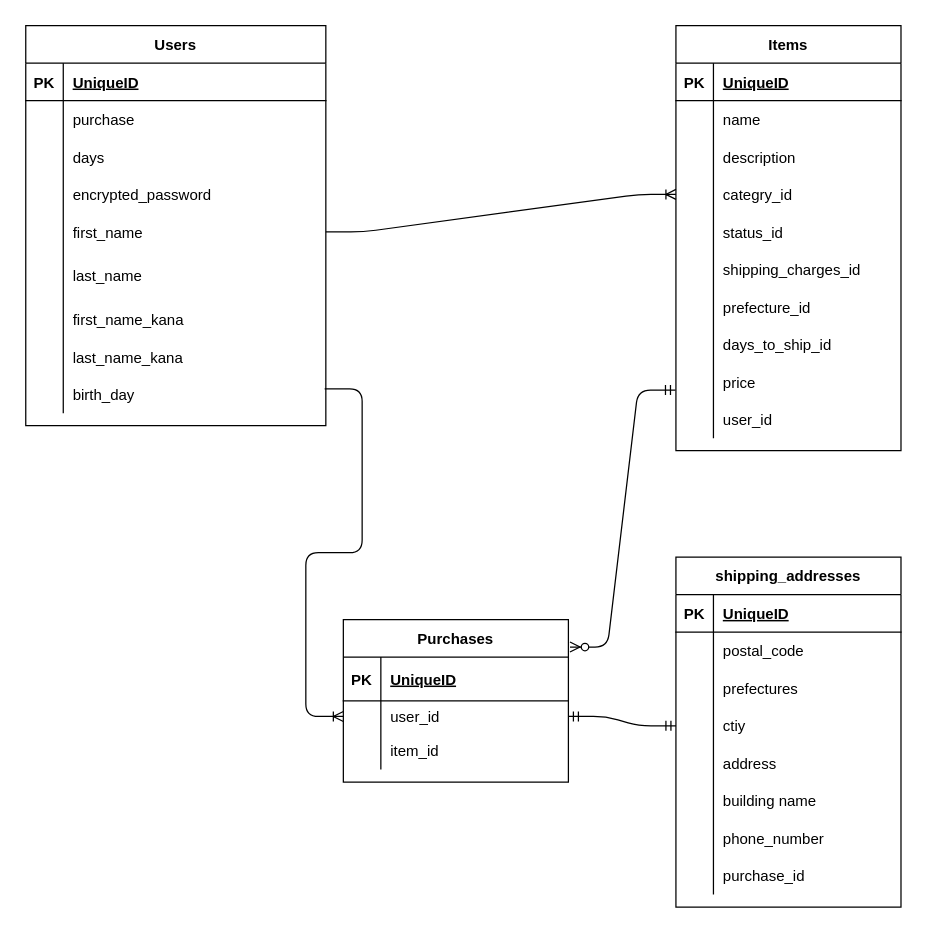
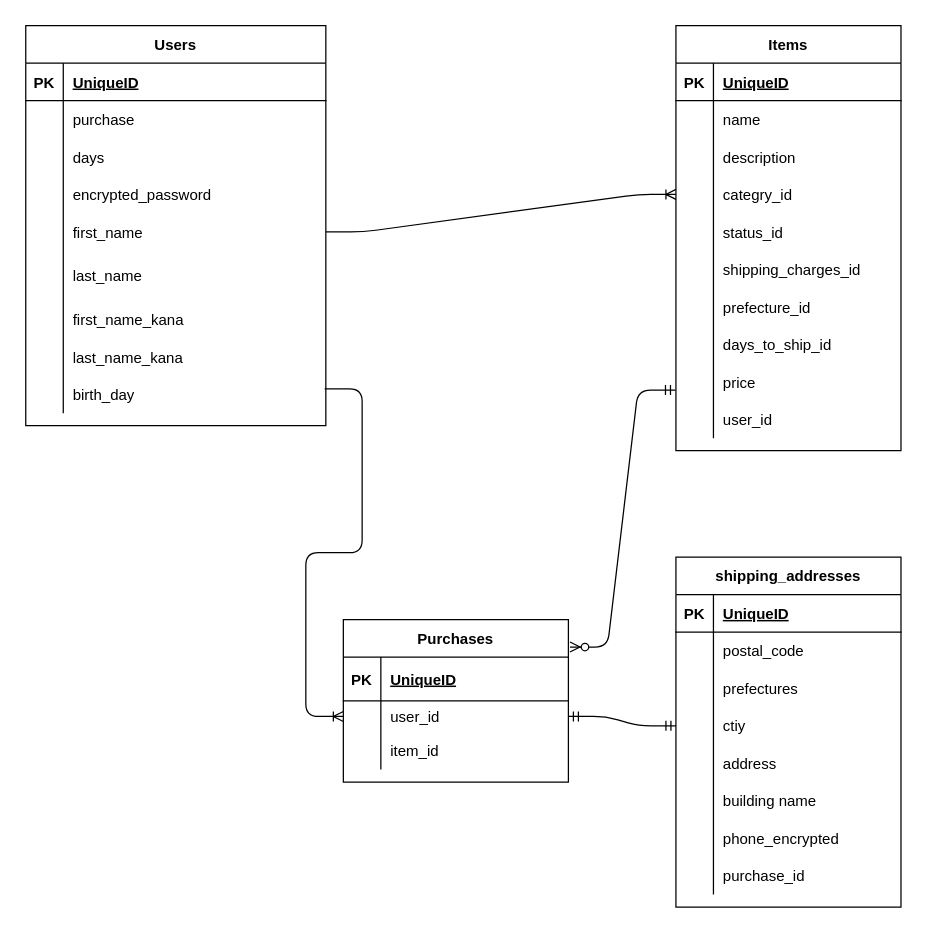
node "phone_number": label "phone_number" -> "phone_encrypted"
